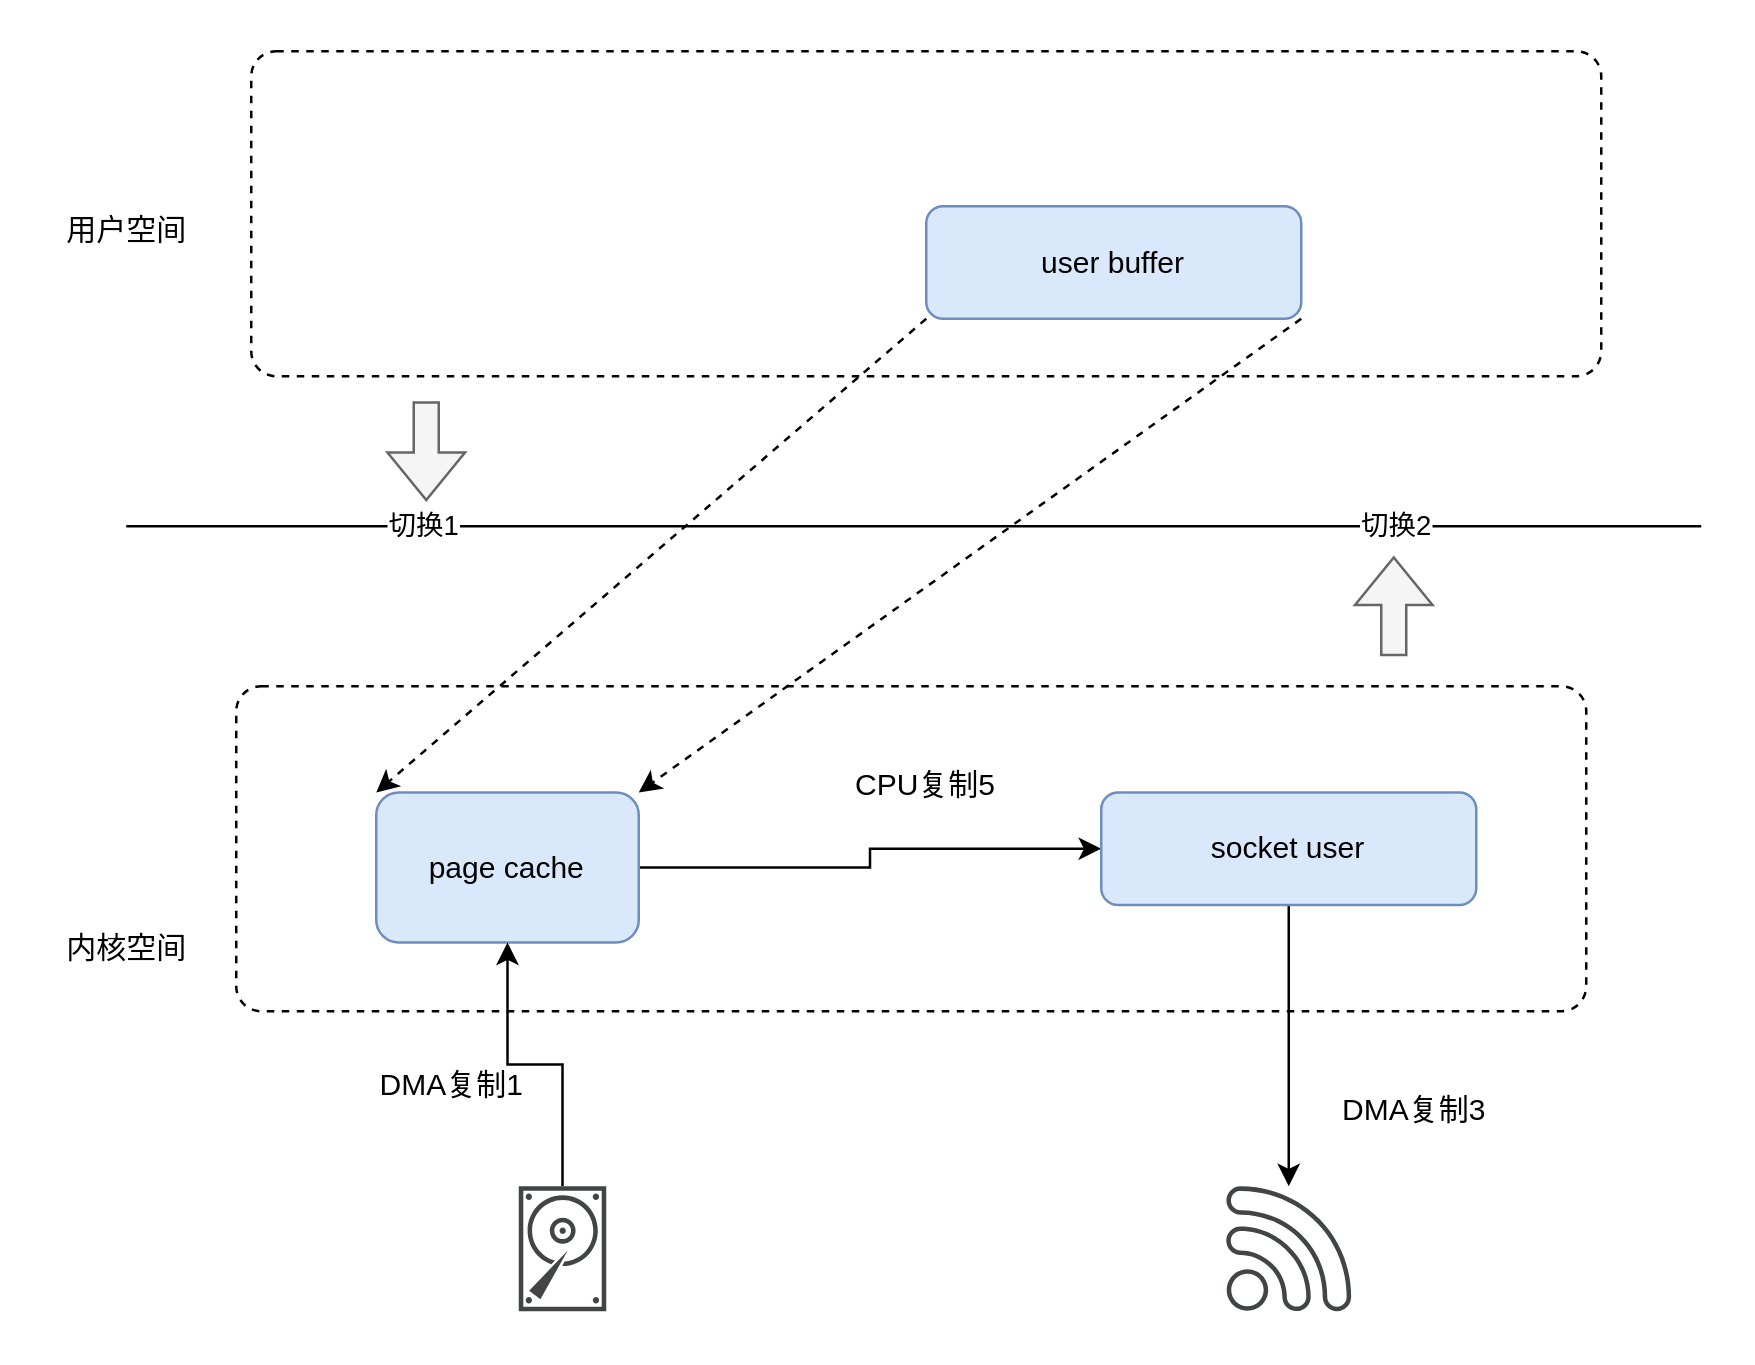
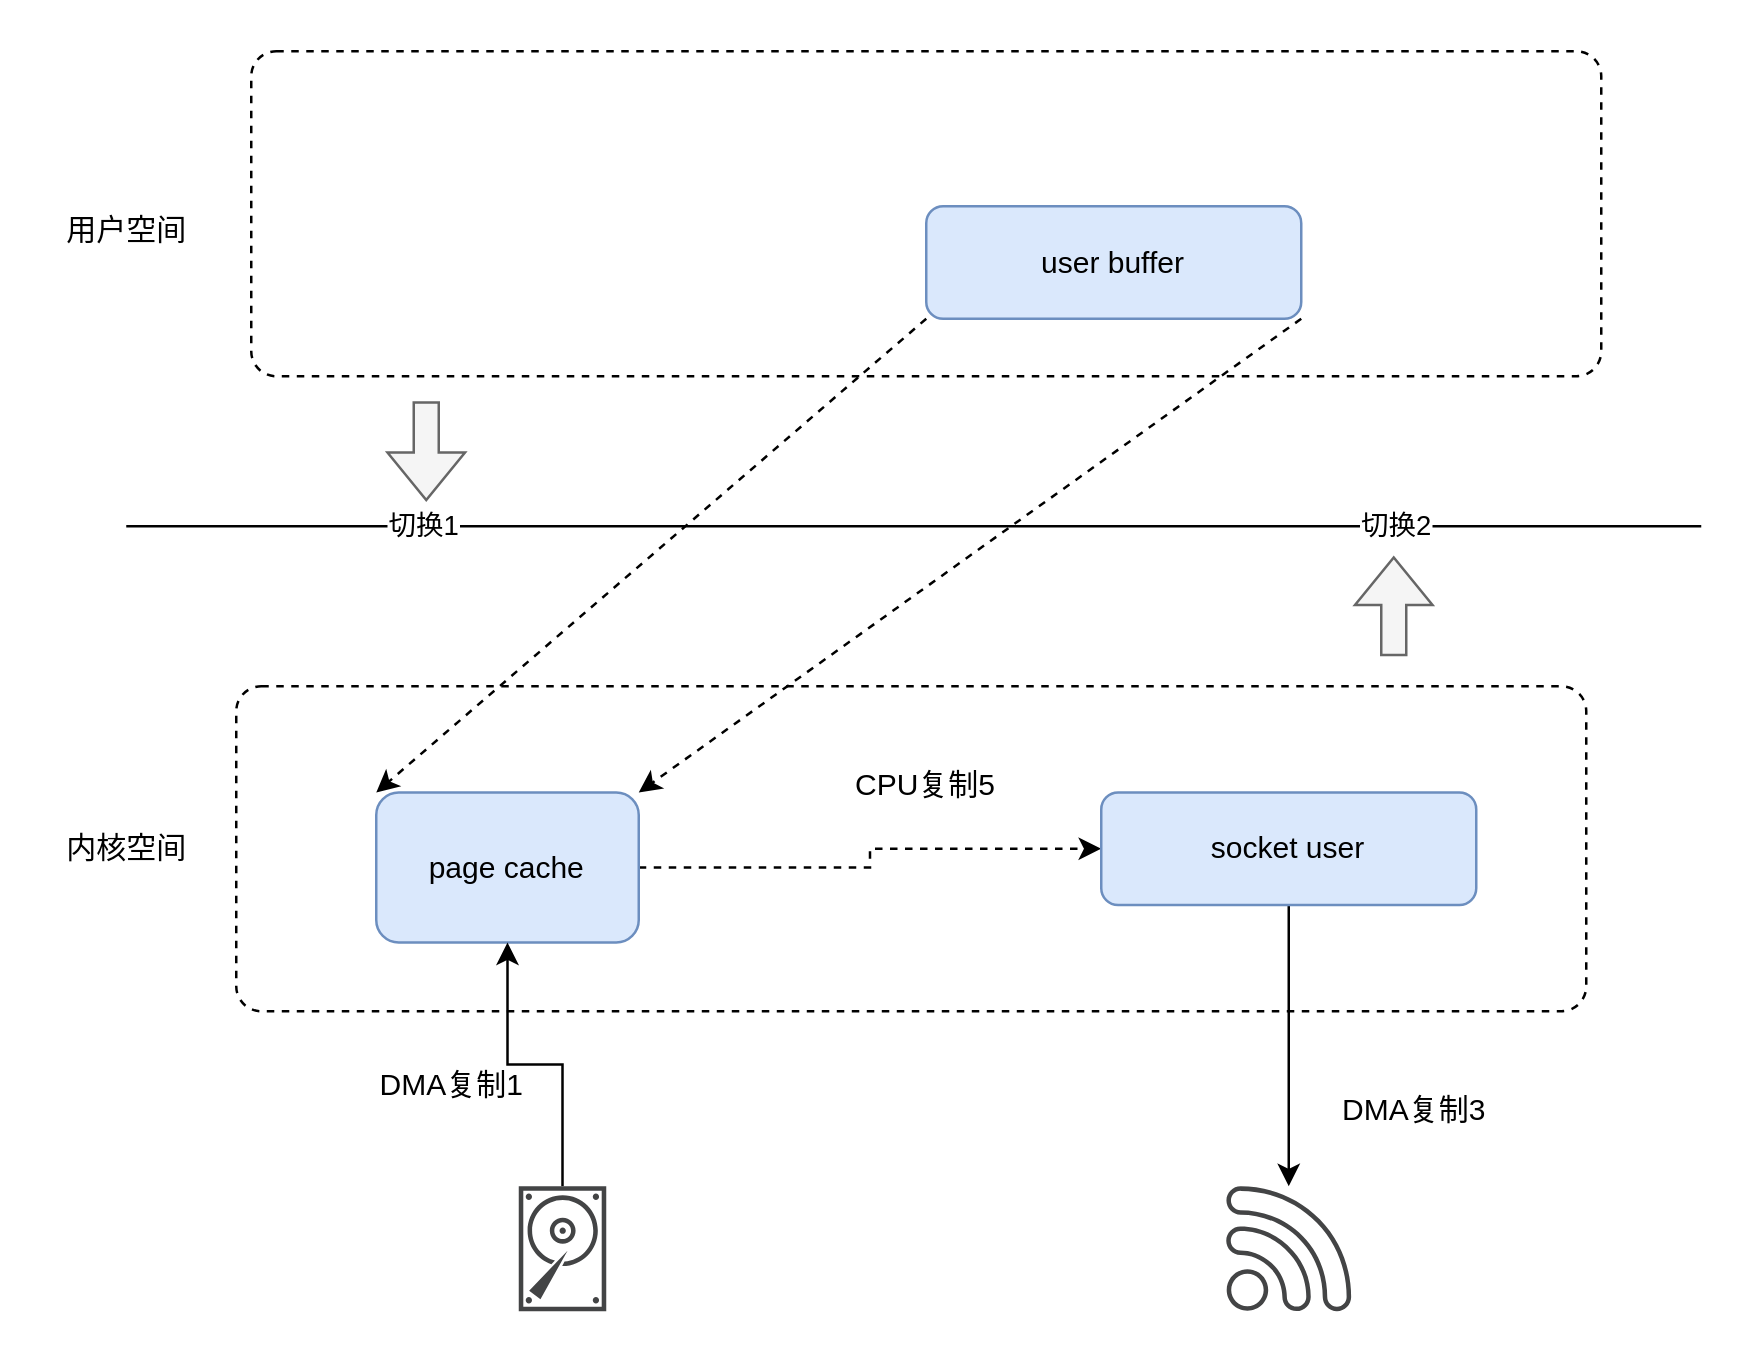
edge "page cache" -> "socket user": style solid -> dashed
node "内核空间": moved (126, 949) -> (126, 849)
